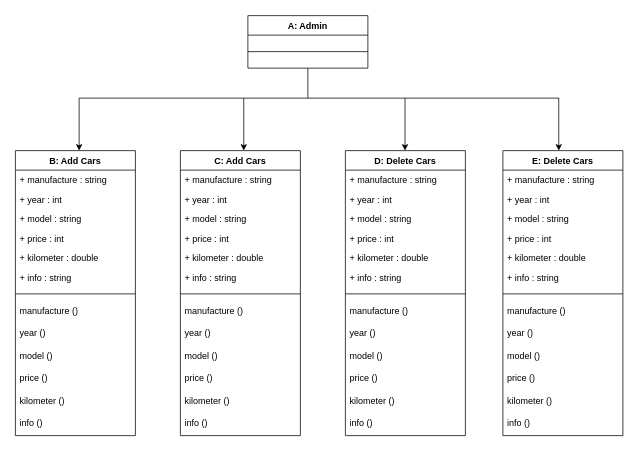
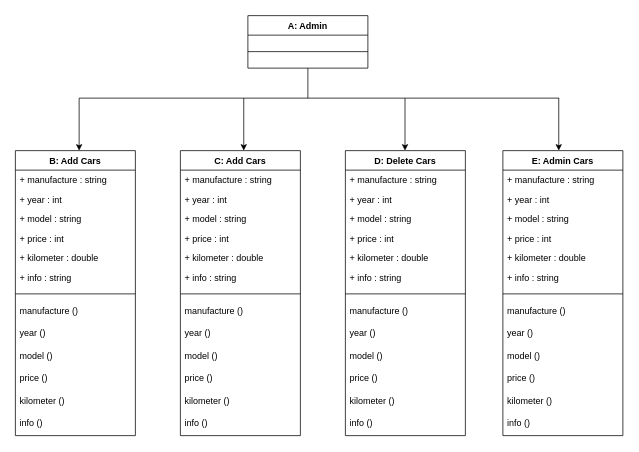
node "E: Delete Cars": label "E: Delete Cars" -> "E: Admin Cars"
